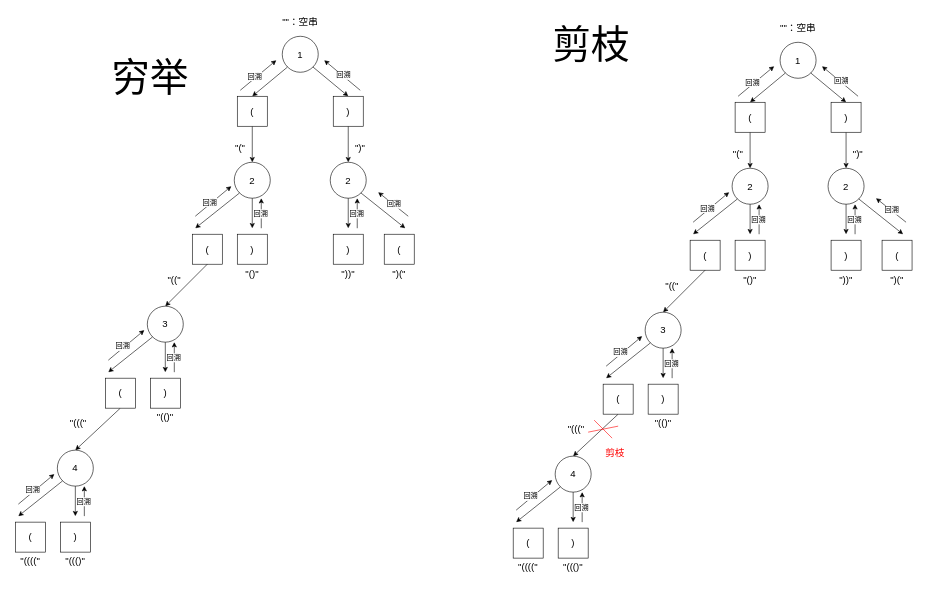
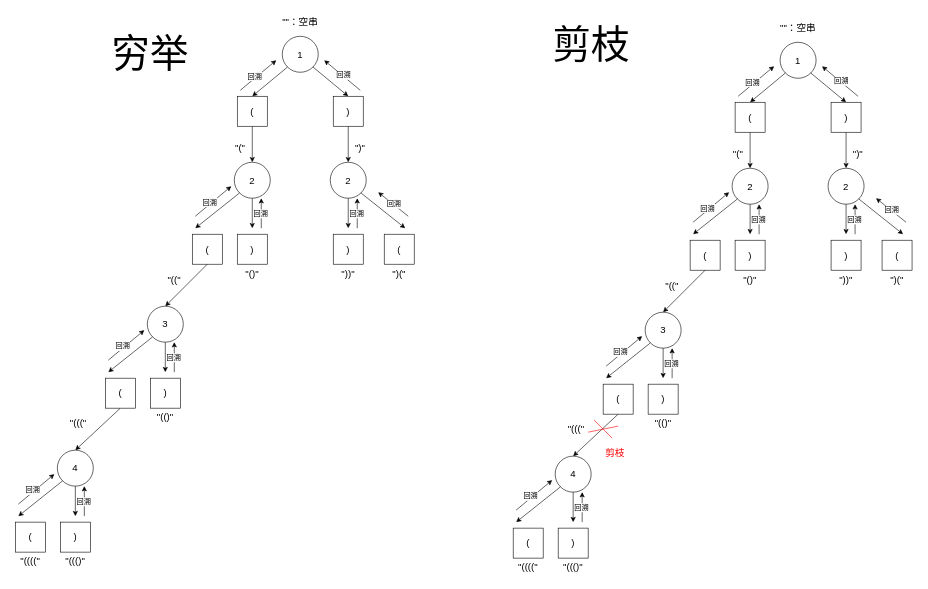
node "穷举": moved (150, 78) -> (150, 54)
